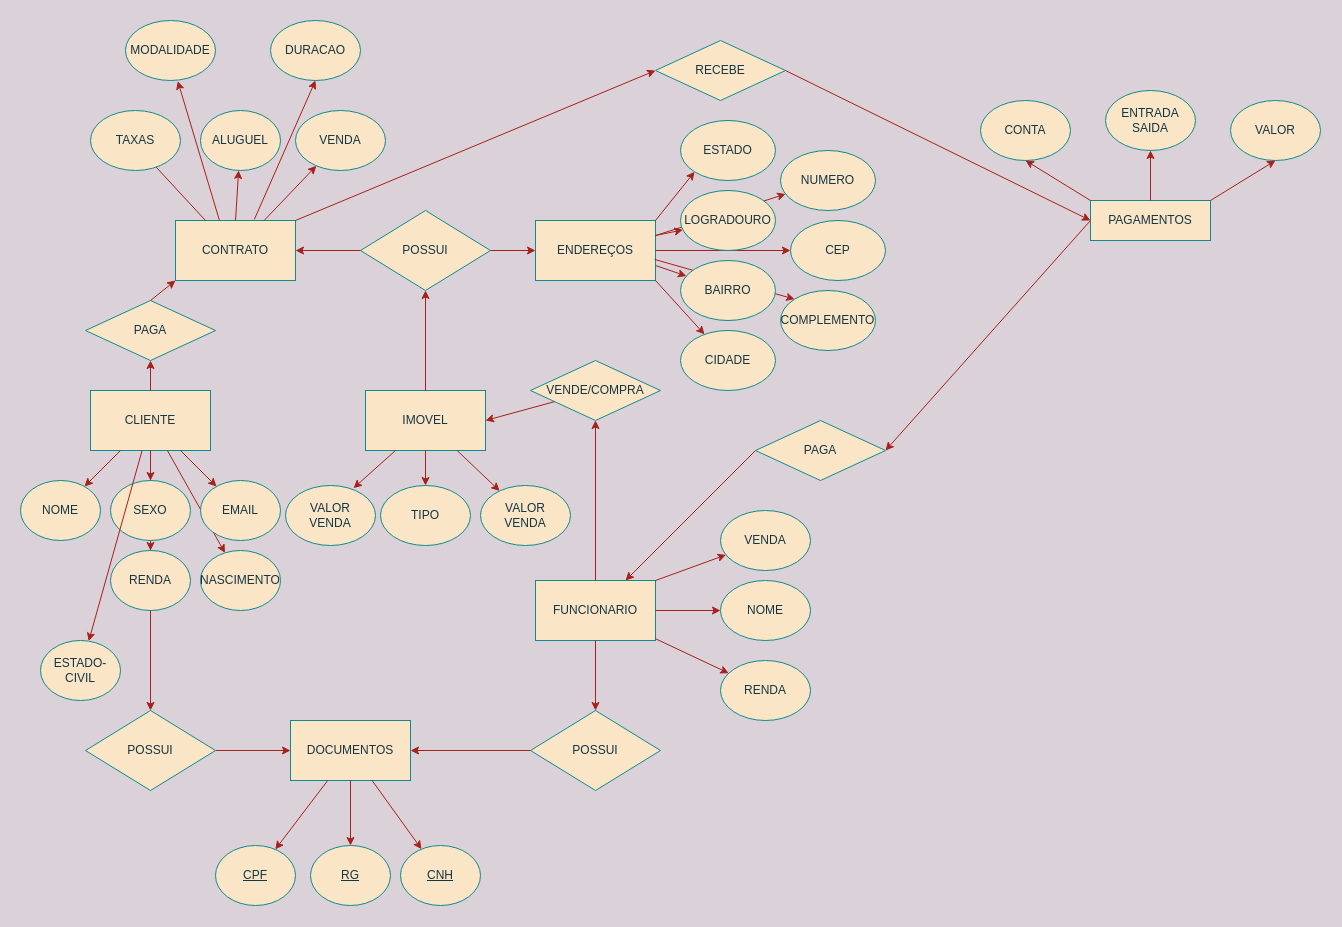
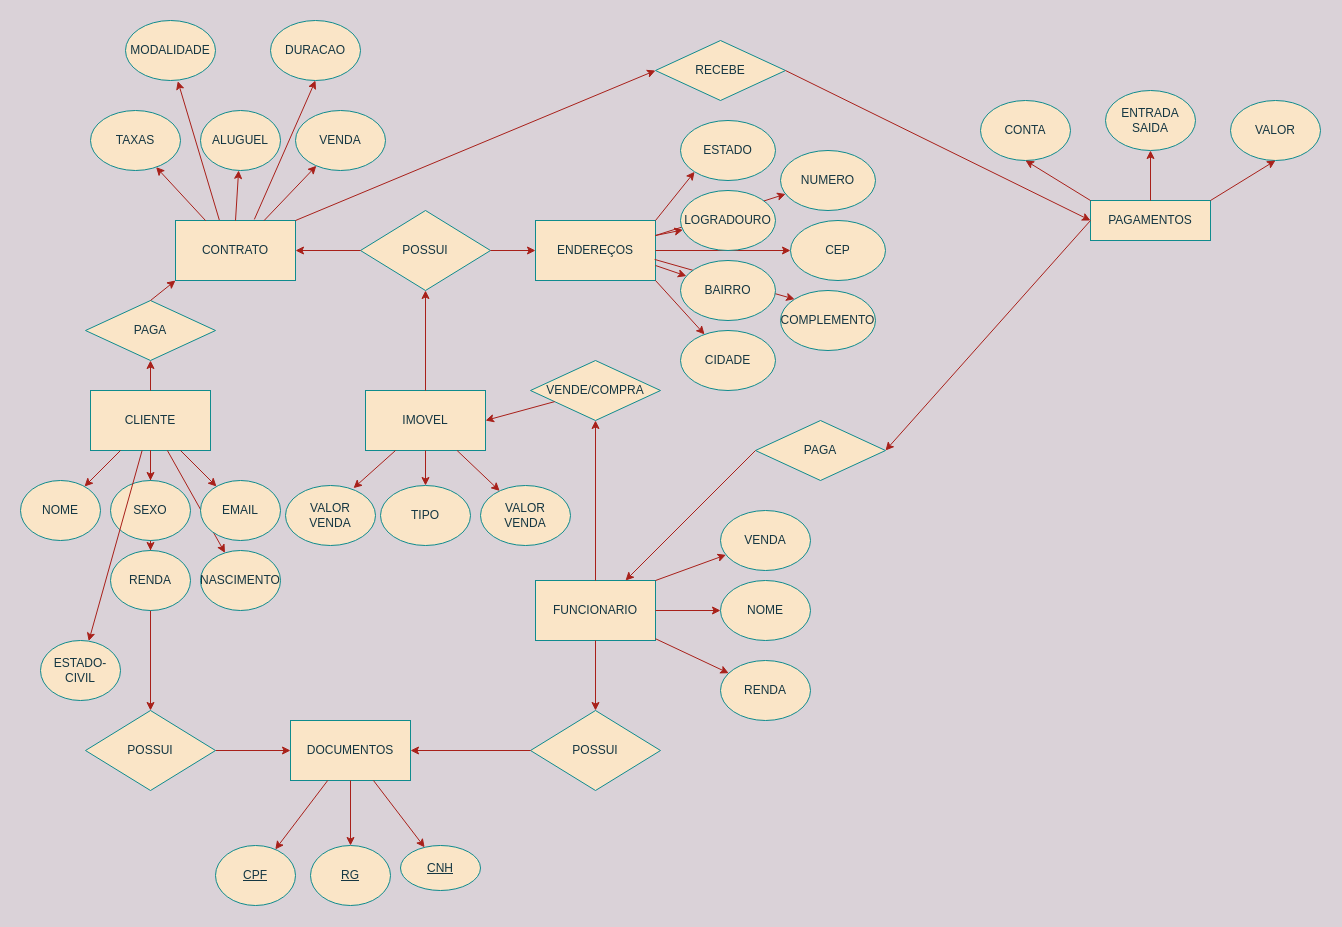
edge "TAXAS" -- "CONTRATO": arrowhead none -> classic
node "CNH": size 80x60 -> 80x45
